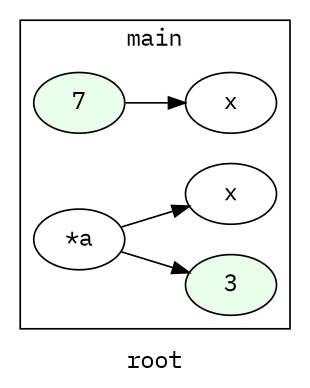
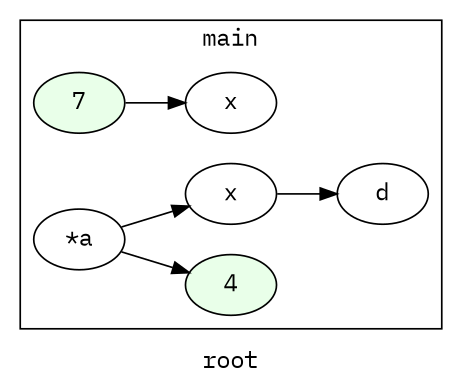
node "d": added
node "3": label "3" -> "4"
